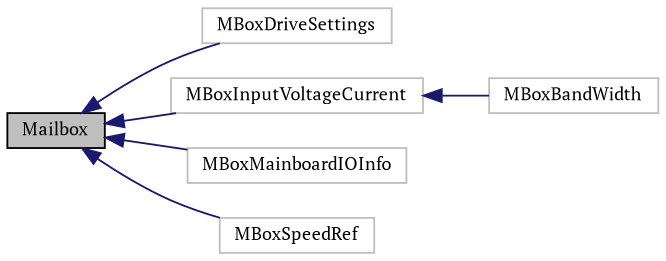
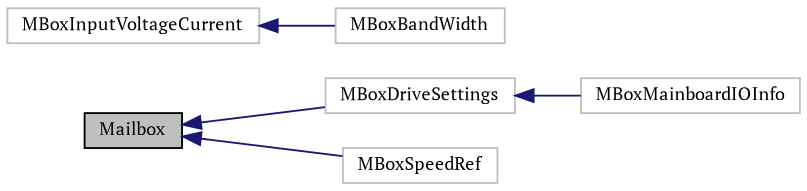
edge "MBoxInputVoltageCurrent" -> "Mailbox": removed
edge "MBoxMainboardIOInfo" -> "Mailbox": now "MBoxMainboardIOInfo" -> "MBoxDriveSettings"
